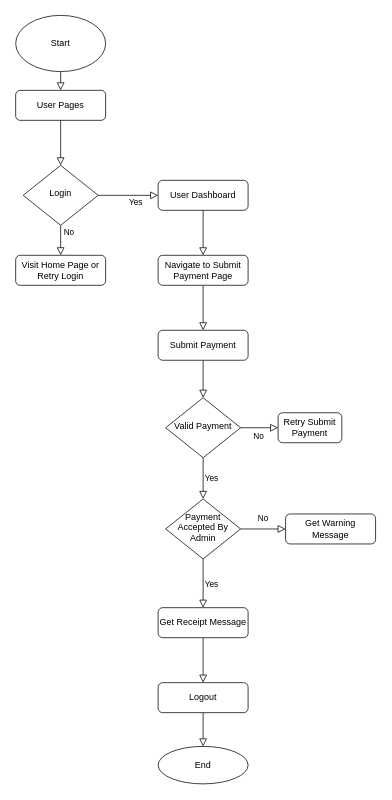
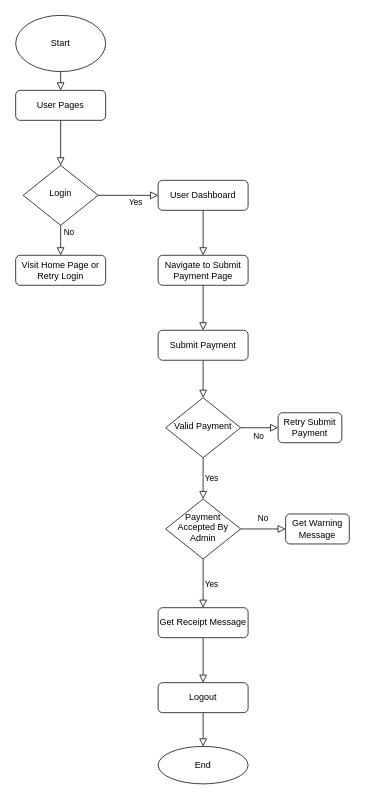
node "Get Warning Message": size 90x30 -> 64x30
